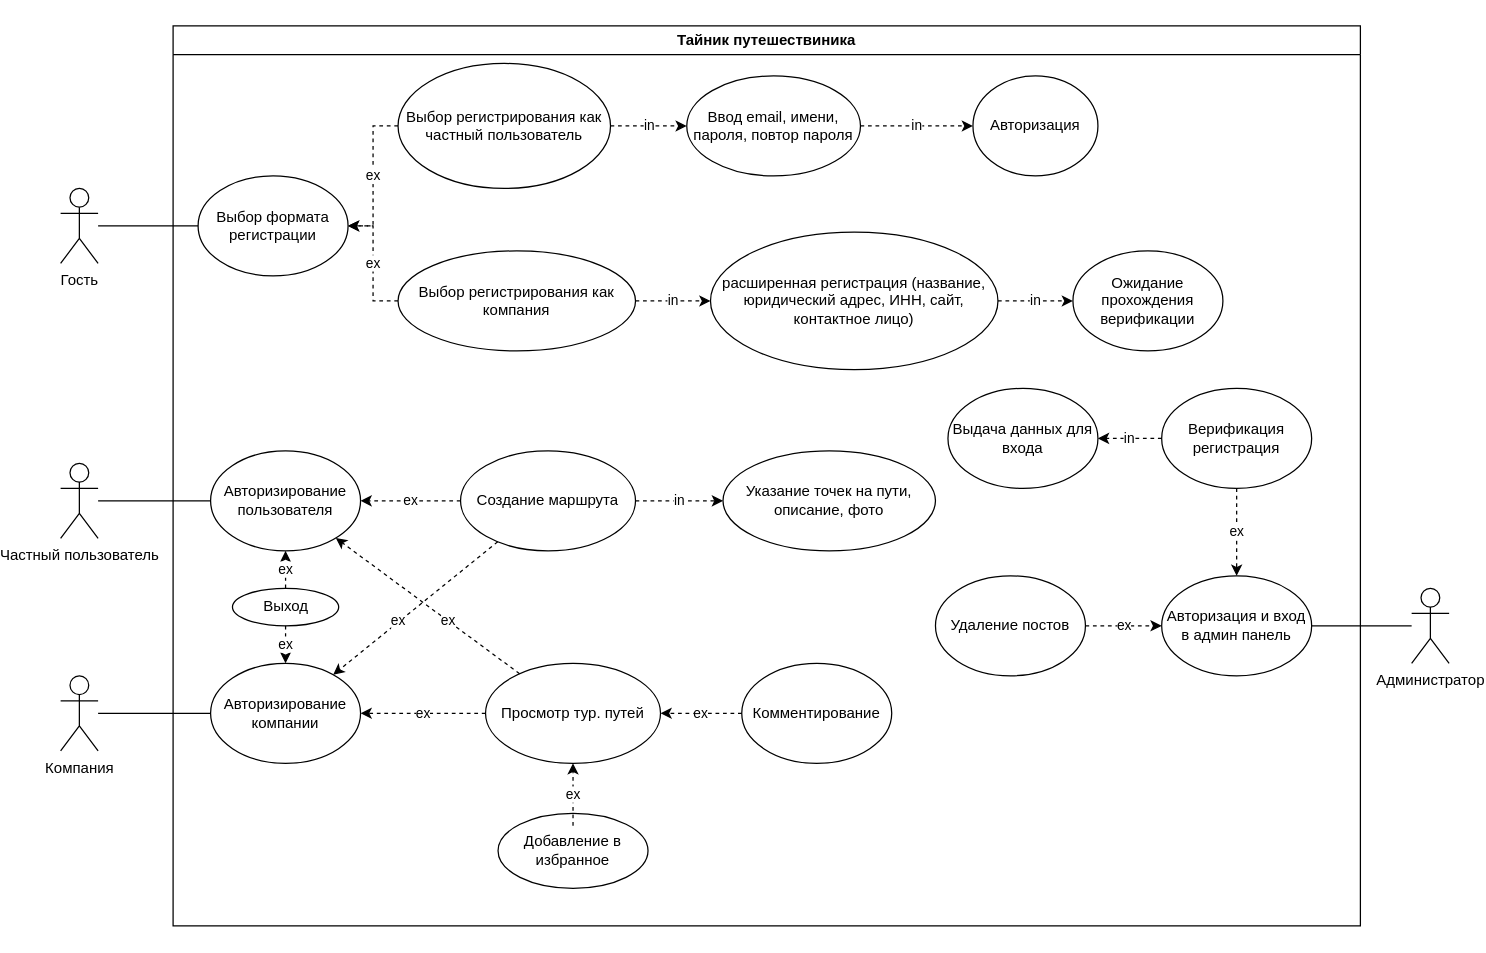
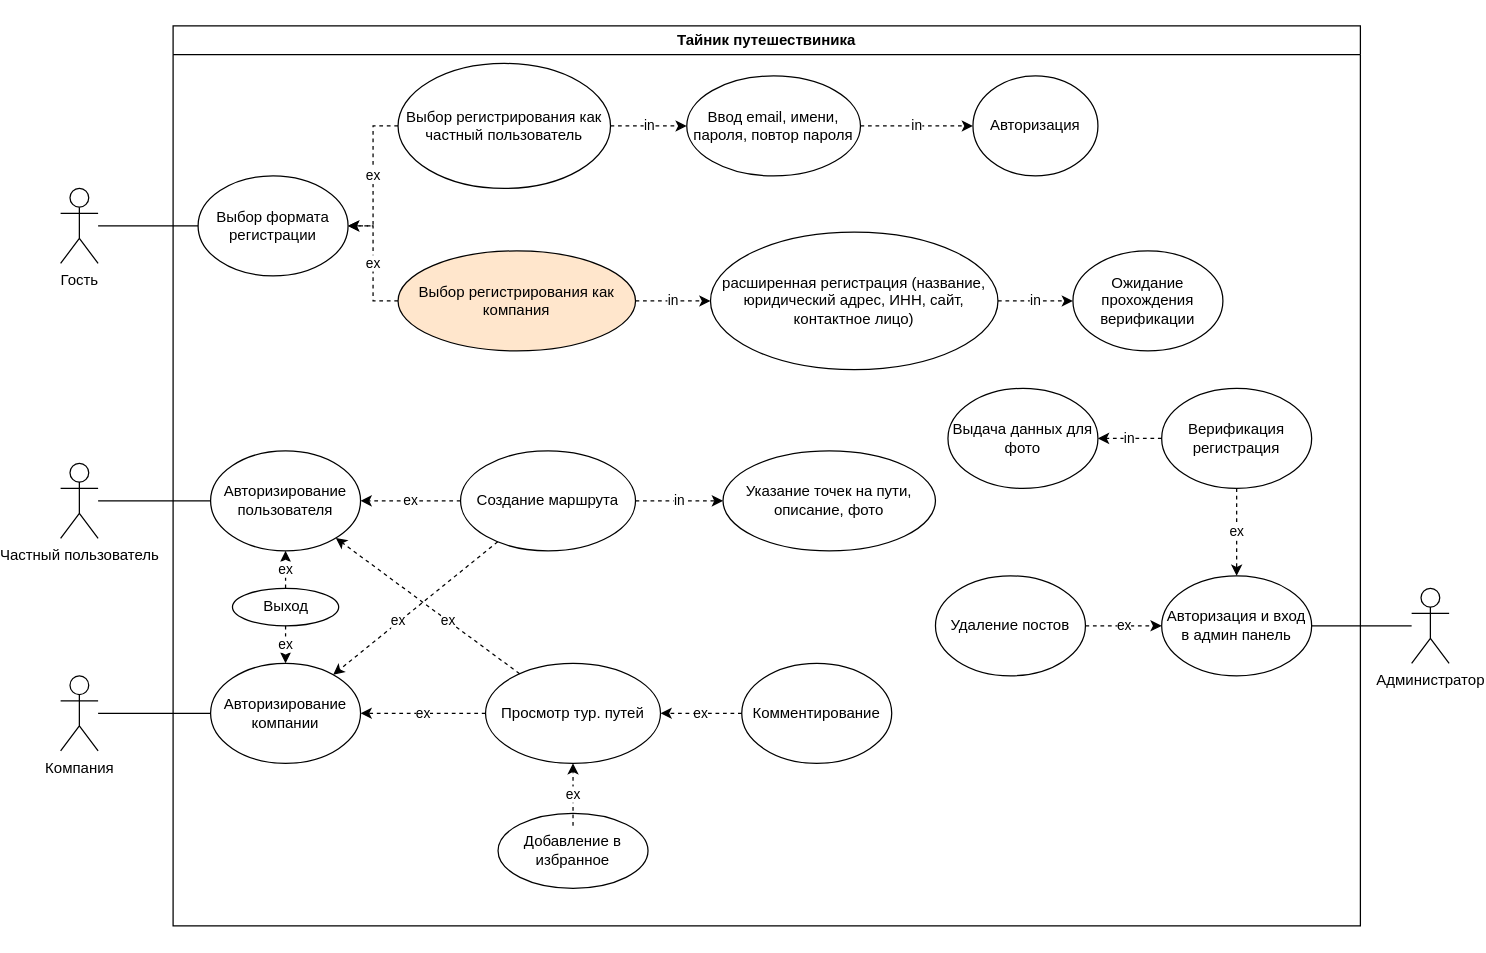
node "Выбор регистрирования как компания": fillcolor #ffffff -> #ffe6cc
node "Выдача данных для входа": label "Выдача данных для входа" -> "Выдача данных для фото"
